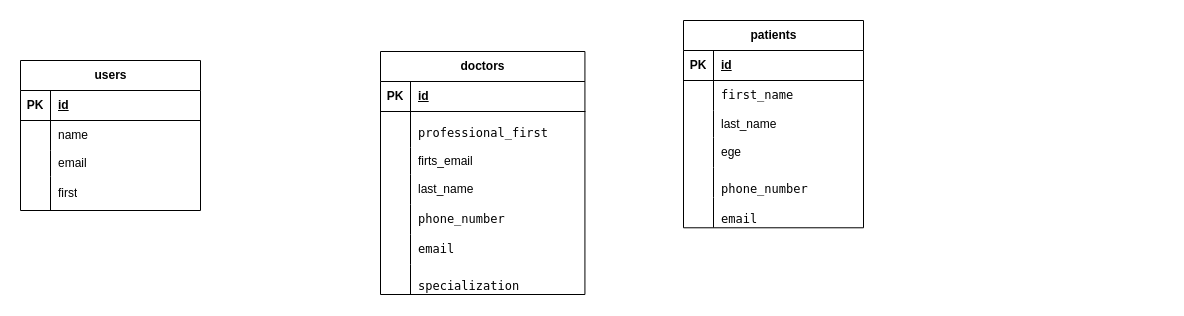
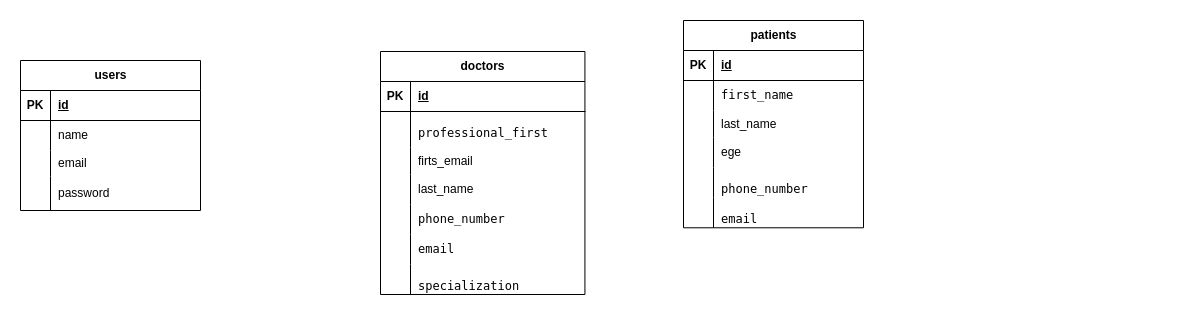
node "first": label "first" -> "password"
